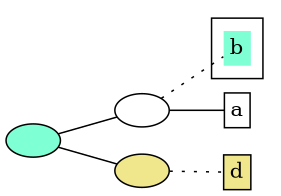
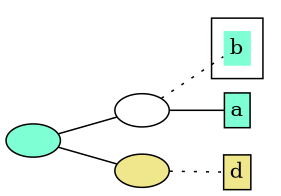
node "a": fillcolor white -> aquamarine
